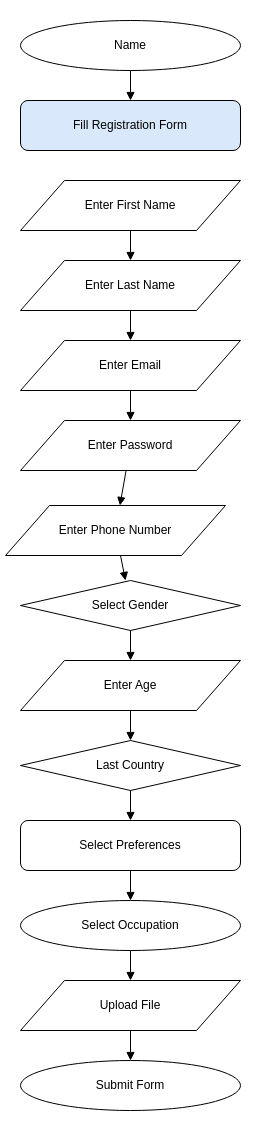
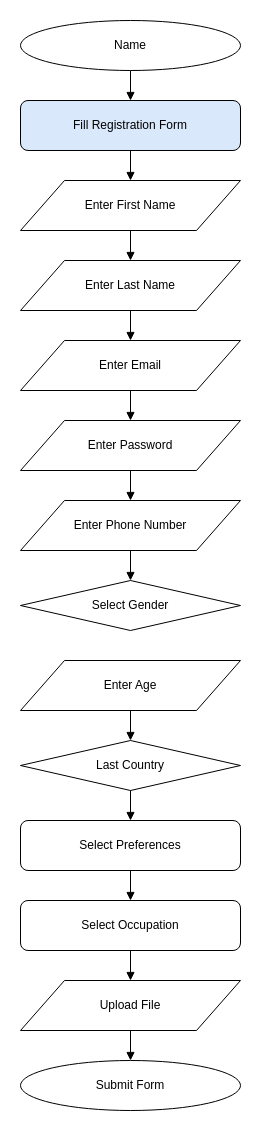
edge "Fill Registration Form" -> "Enter First Name": added
node "Enter Phone Number": moved (116, 531) -> (131, 526)
edge "Select Gender" -> "Enter Age": removed
node "Select Occupation": shape ellipse -> rounded rectangle
